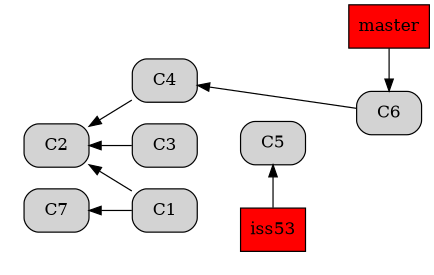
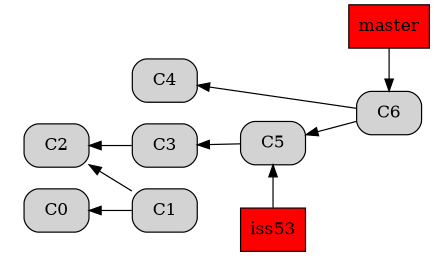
edge "C4" -> "C2": removed
edge "C6" -> "C5": added
edge "C5" -> "C3": added
node "C7": label "C7" -> "C0"
